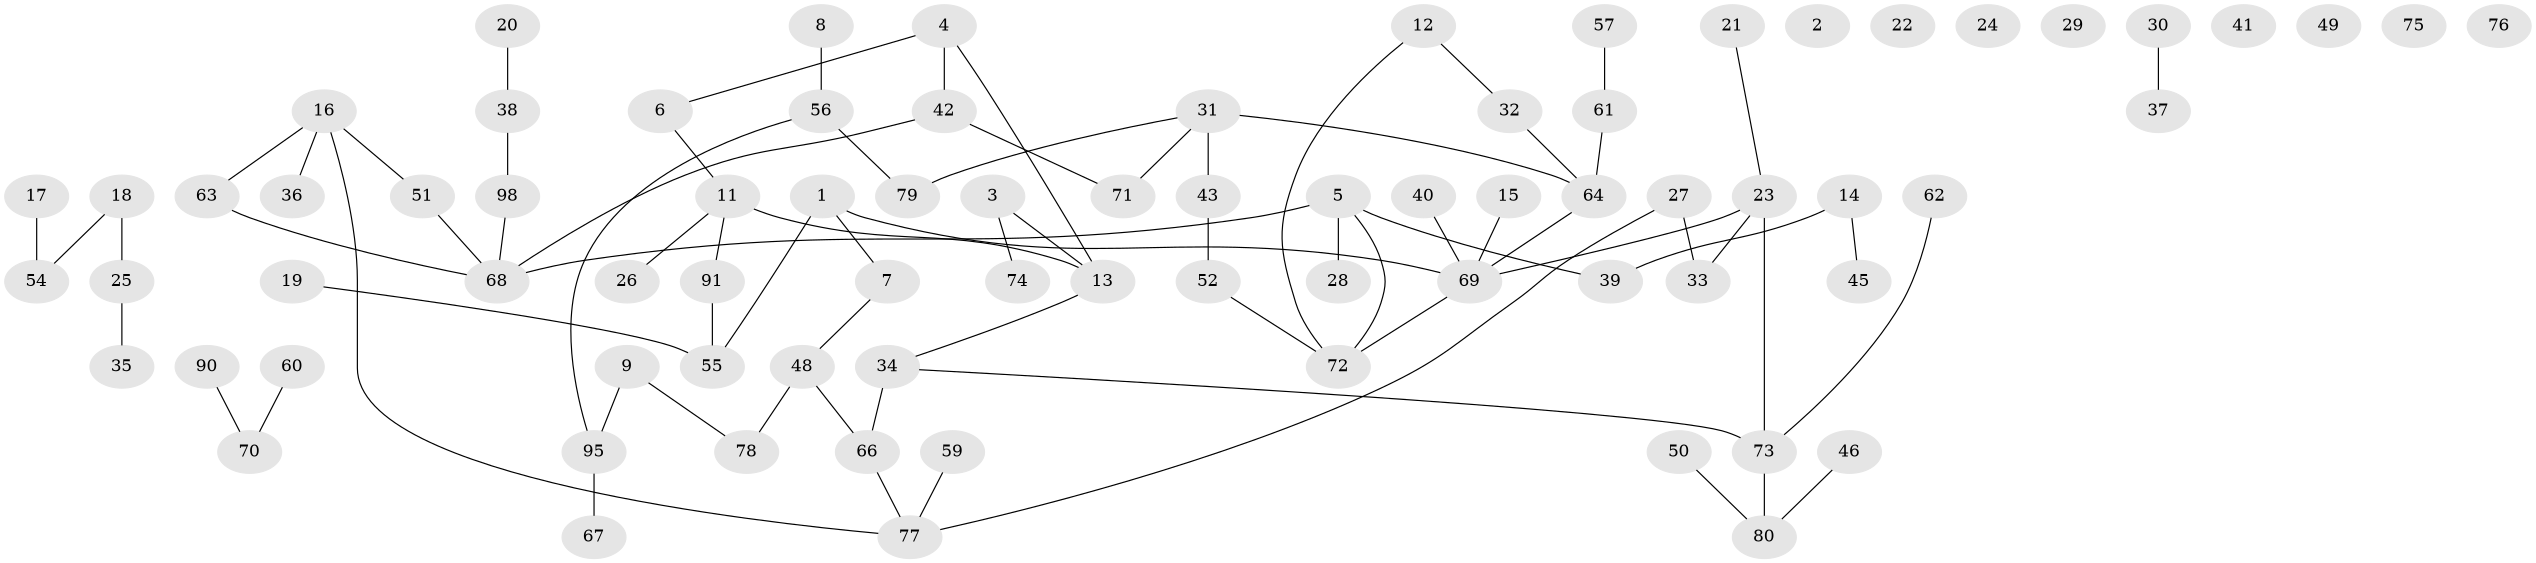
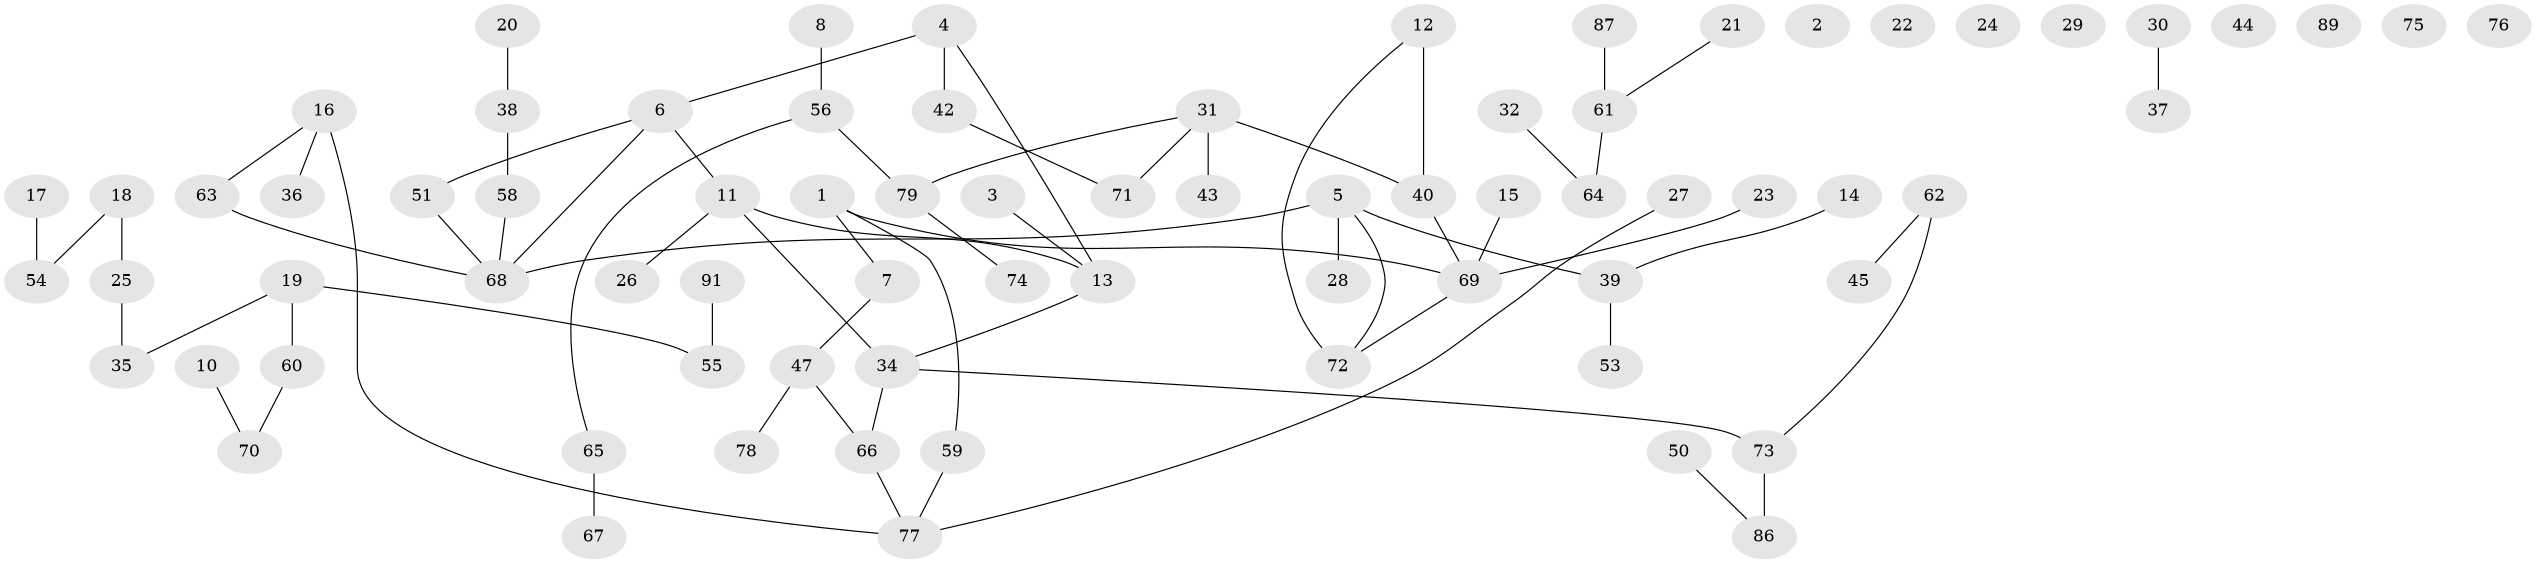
node "57": label "57" -> "87"
node "41": label "41" -> "44"
node "49": label "49" -> "89"
edge "12" -- "32": now "12" -- "40"
edge "21" -- "23": now "21" -- "61"
edge "31" -- "64": now "31" -- "40"
edge "16" -- "51": now "6" -- "51"
edge "42" -- "68": now "6" -- "68"
node "98": label "98" -> "58"
edge "3" -- "74": now "79" -- "74"
edge "11" -- "91": now "11" -- "34"
edge "64" -- "69": removed
edge "14" -- "45": now "62" -- "45"
edge "1" -- "55": now "1" -- "59"
node "52": removed
node "33": removed
edge "19" -- "35": added
edge "19" -- "60": added
edge "23" -- "73": removed
node "90": label "90" -> "10"
node "9": removed
node "48": label "48" -> "47"
node "53": added
node "95": label "95" -> "65"
node "46": removed
node "80": label "80" -> "86"
